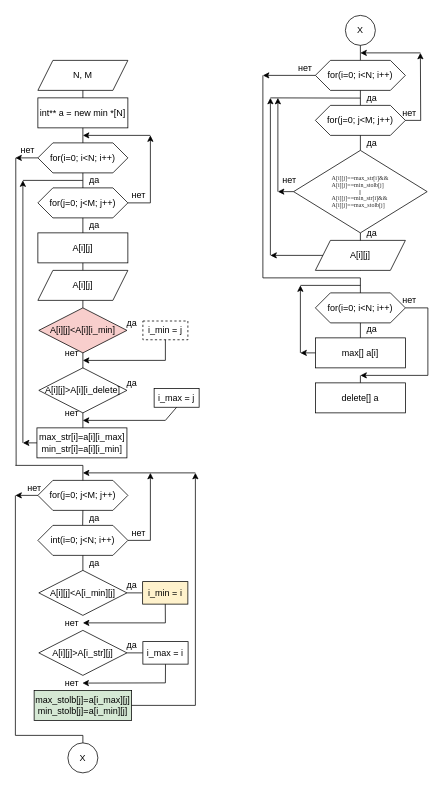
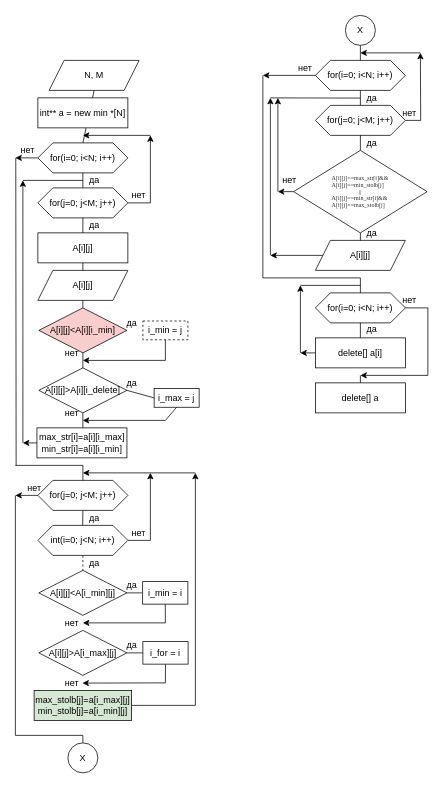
node "N, M": moved (83, 75) -> (94, 75)
node "max[] a[i]": label "max[] a[i]" -> "delete[] a[i]"
edge "A[i][j]>A[i][i_delete]" -- "i_max = j": added
edge "int(i=0; j<N; i++)" -- "A[i][j]<A[i_min][j]": style solid -> dashed
node "i_min = i": fillcolor #fff2cc -> #ffffff
node "A[i][j]>A[i_str][j]": label "A[i][j]>A[i_str][j]" -> "A[i][j]>A[i_max][j]"
node "i_max = i": label "i_max = i" -> "i_for = i"
